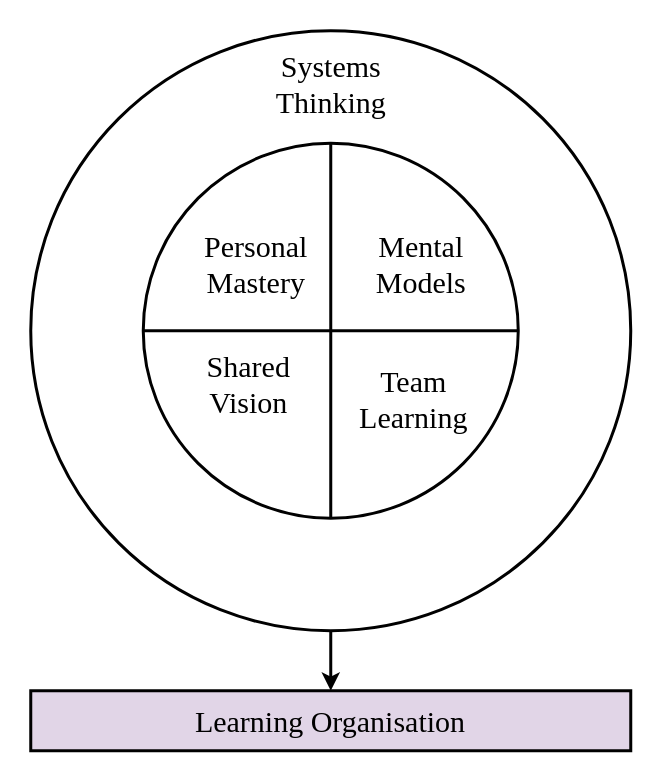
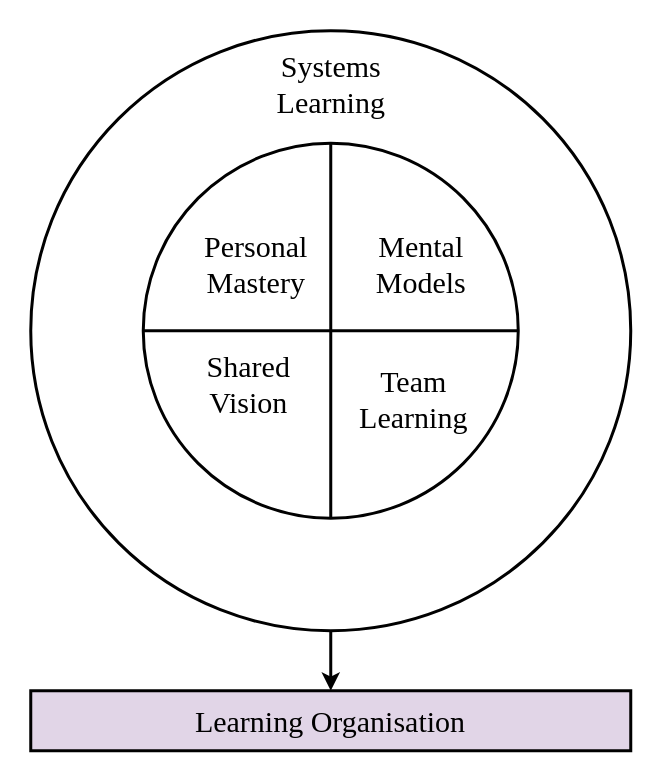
node "Systems Thinking": label "Systems Thinking" -> "Systems Learning"
